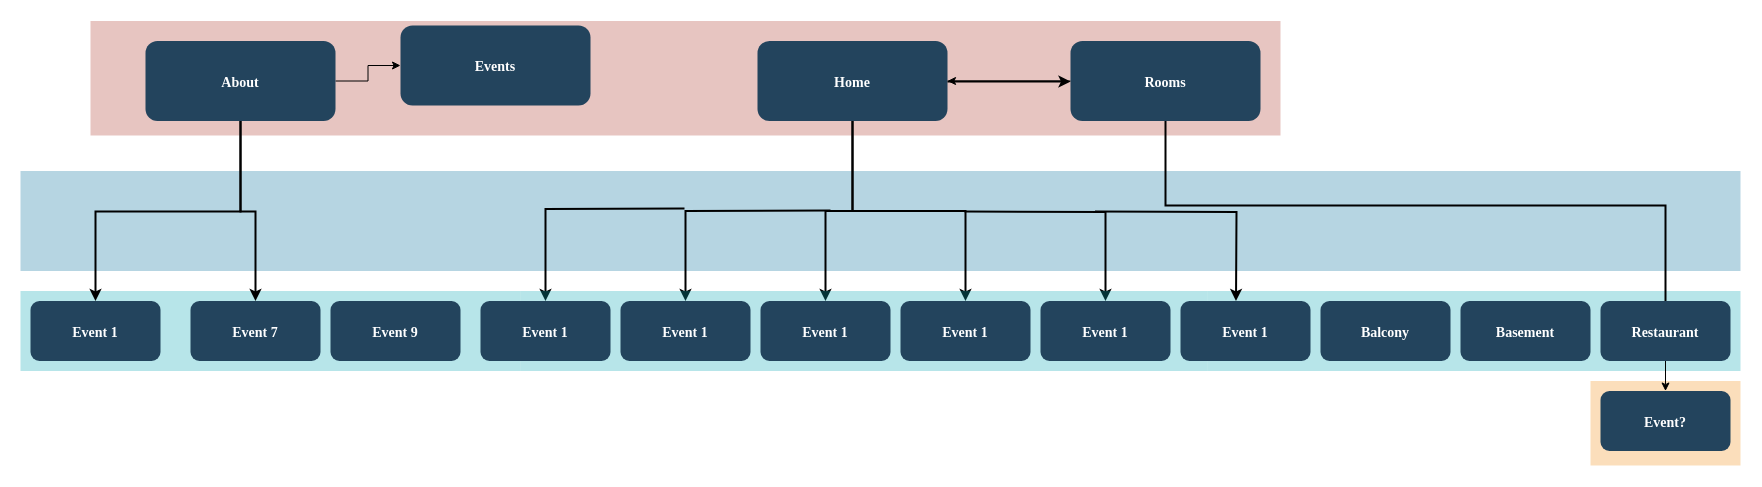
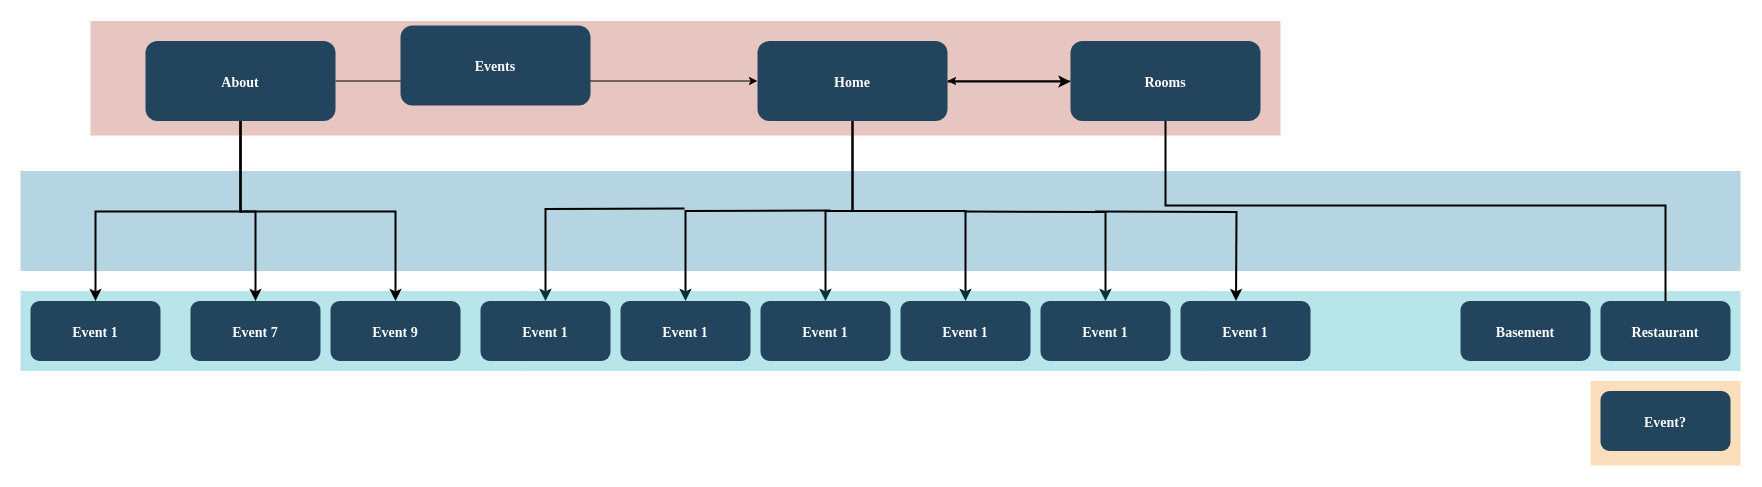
edge "About" -> "Events": now "About" -> "Home"
edge "About" -> "Event 9": added
node "Balcony": removed
edge "Restaurant" -> "Event?": removed
